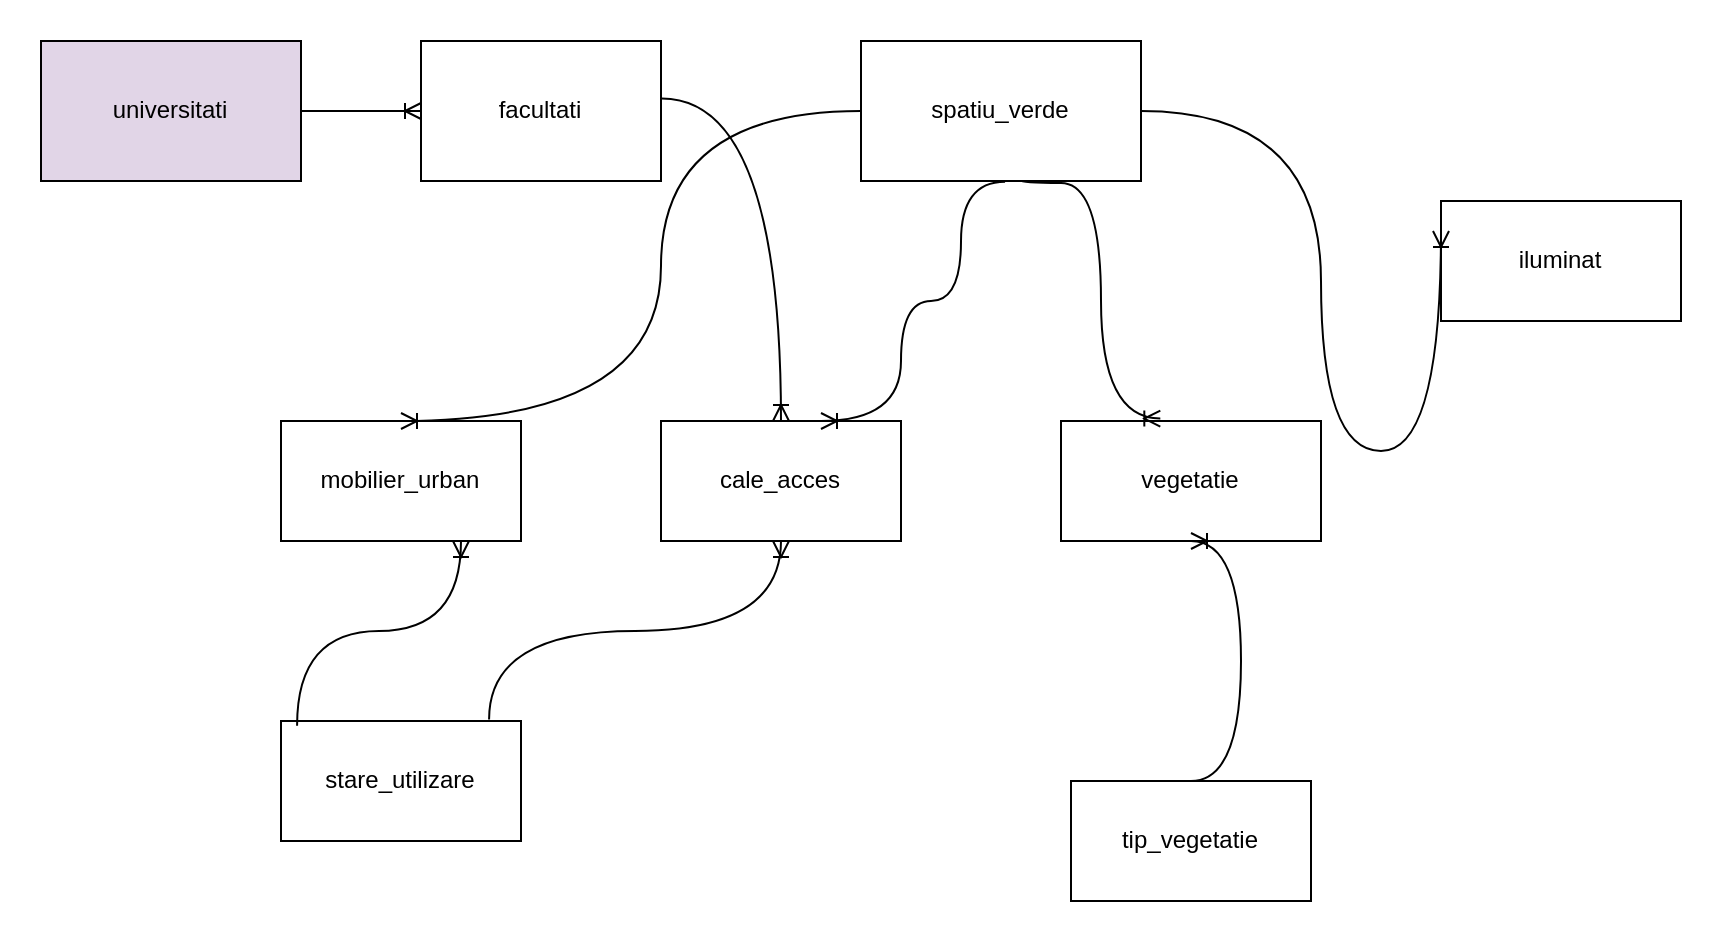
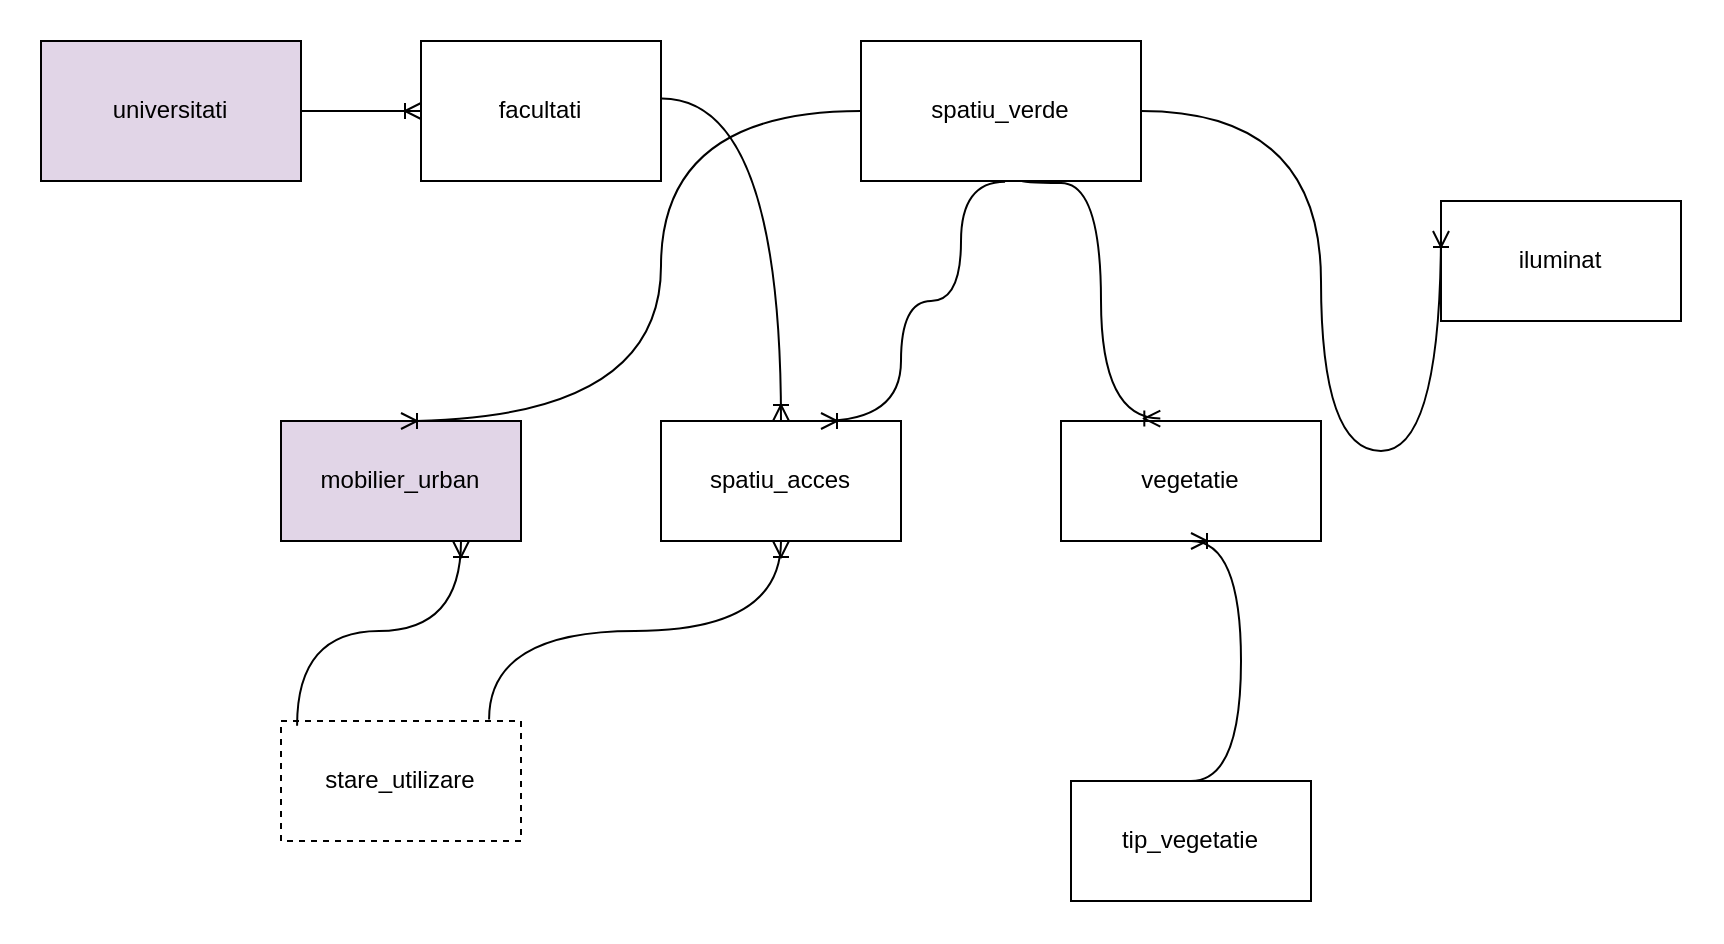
node "mobilier_urban": fillcolor #ffffff -> #e1d5e7
node "cale_acces": label "cale_acces" -> "spatiu_acces"
node "stare_utilizare": style solid -> dashed
